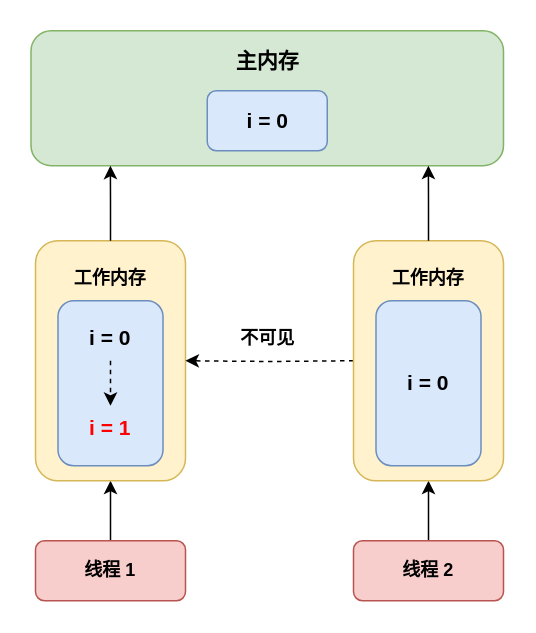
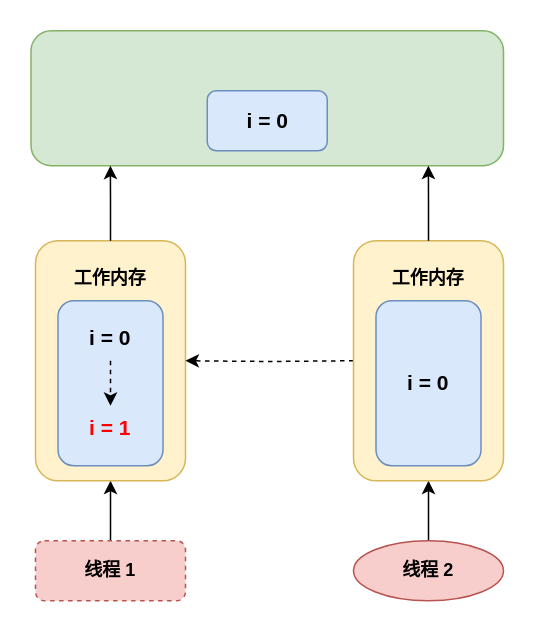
node "主内存": removed
node "不可见": removed
node "线程 1": style solid -> dashed
node "线程 2": shape rounded rectangle -> ellipse
